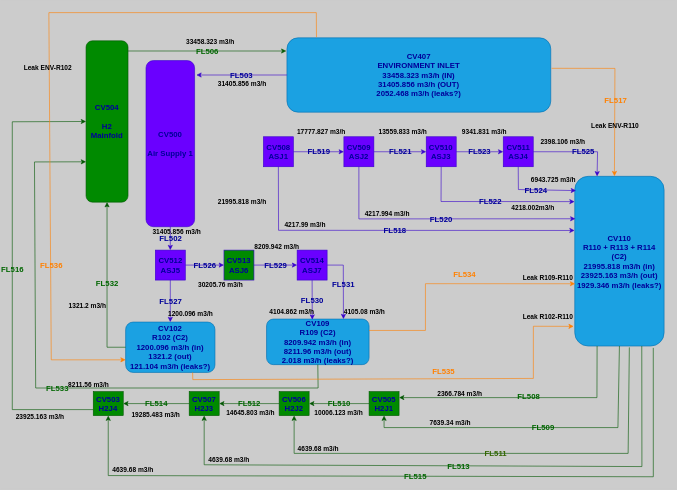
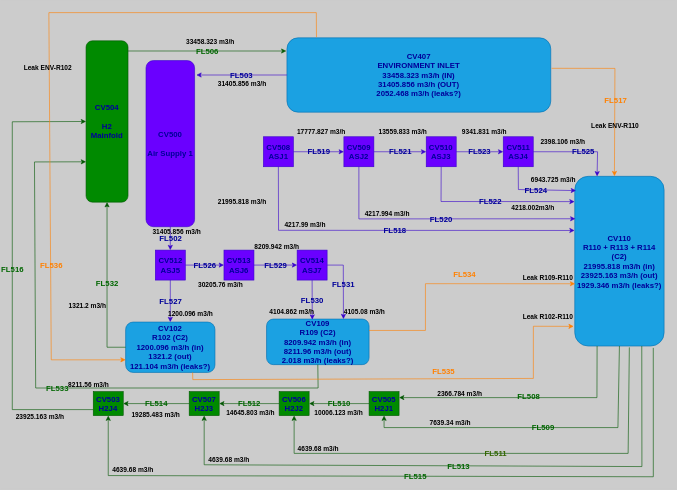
node "CV513ASJ6": fillcolor #008a00 -> #6a00ff
